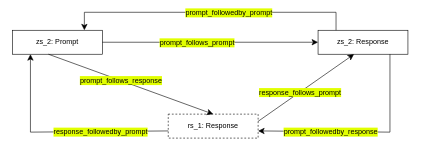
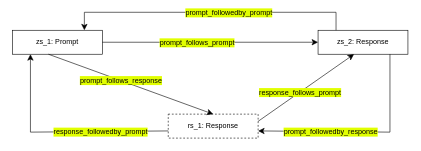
node "zs_2: Prompt": label "zs_2: Prompt" -> "zs_1: Prompt"
